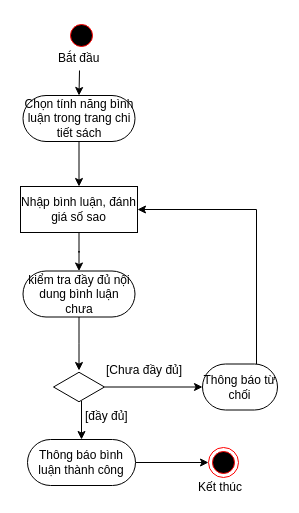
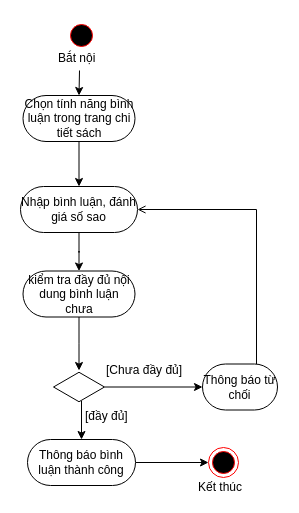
node "Bắt đầu": label "Bắt đầu" -> "Bắt nội"
node "Nhập bình luận, đánh giá số sao": shape rectangle -> rounded rectangle
edge "Thông báo từ chối" -> "Nhập bình luận, đánh giá số sao": arrowhead classic -> open
